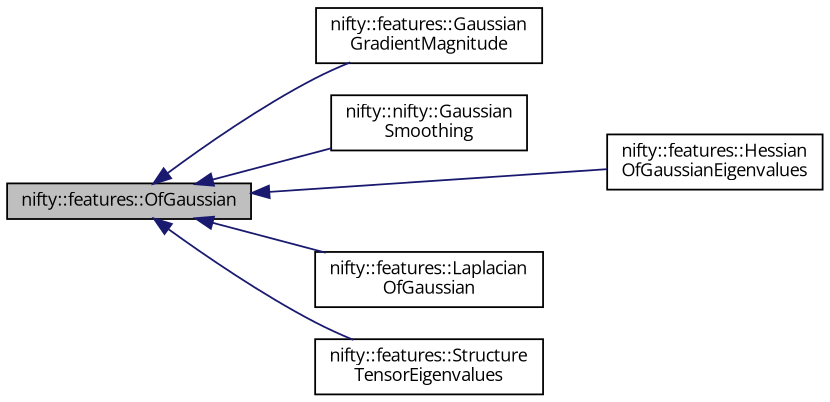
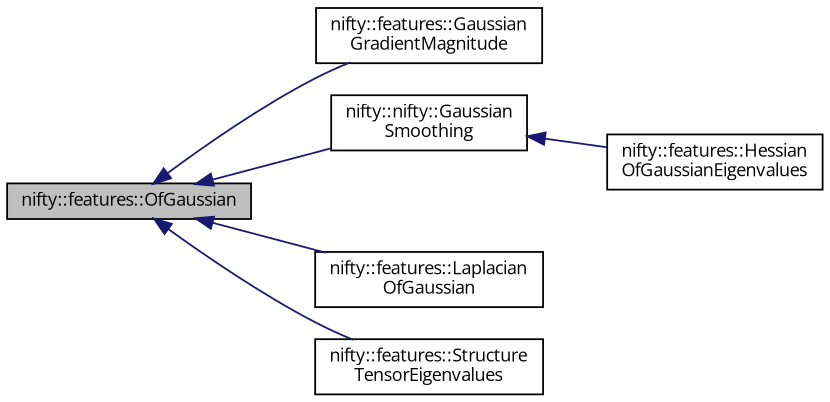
edge "nifty::features::Hessian OfGaussianEigenvalues" -> "nifty::features::OfGaussian": now "nifty::features::Hessian OfGaussianEigenvalues" -> "nifty::nifty::Gaussian Smoothing"
